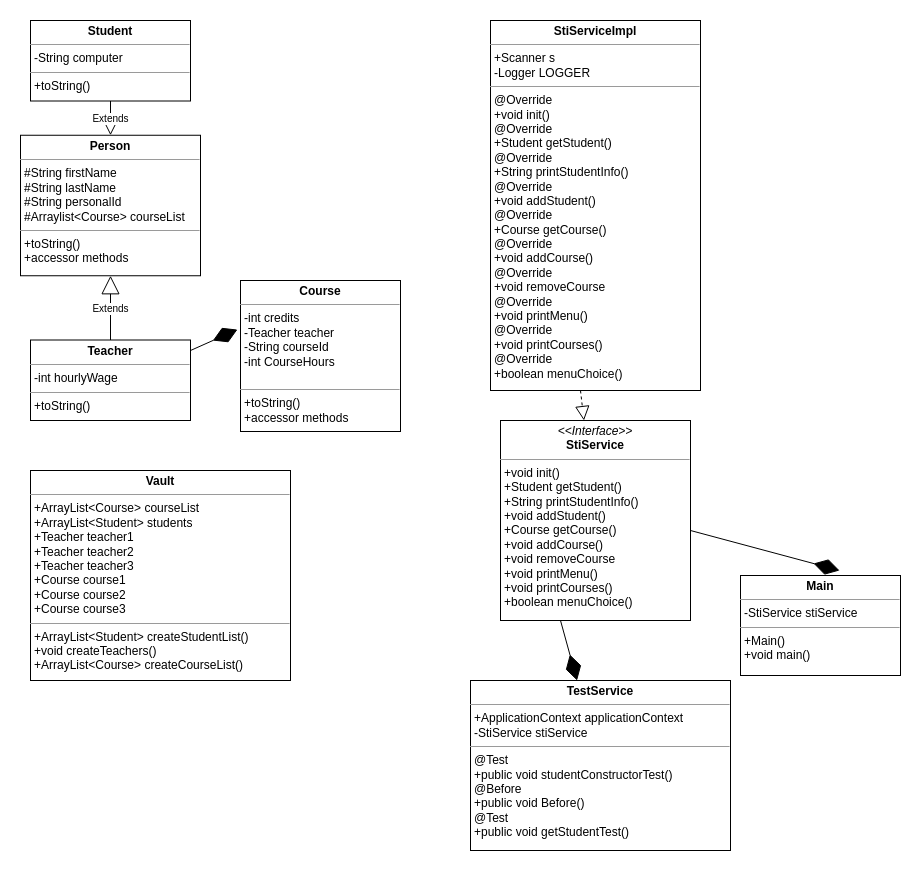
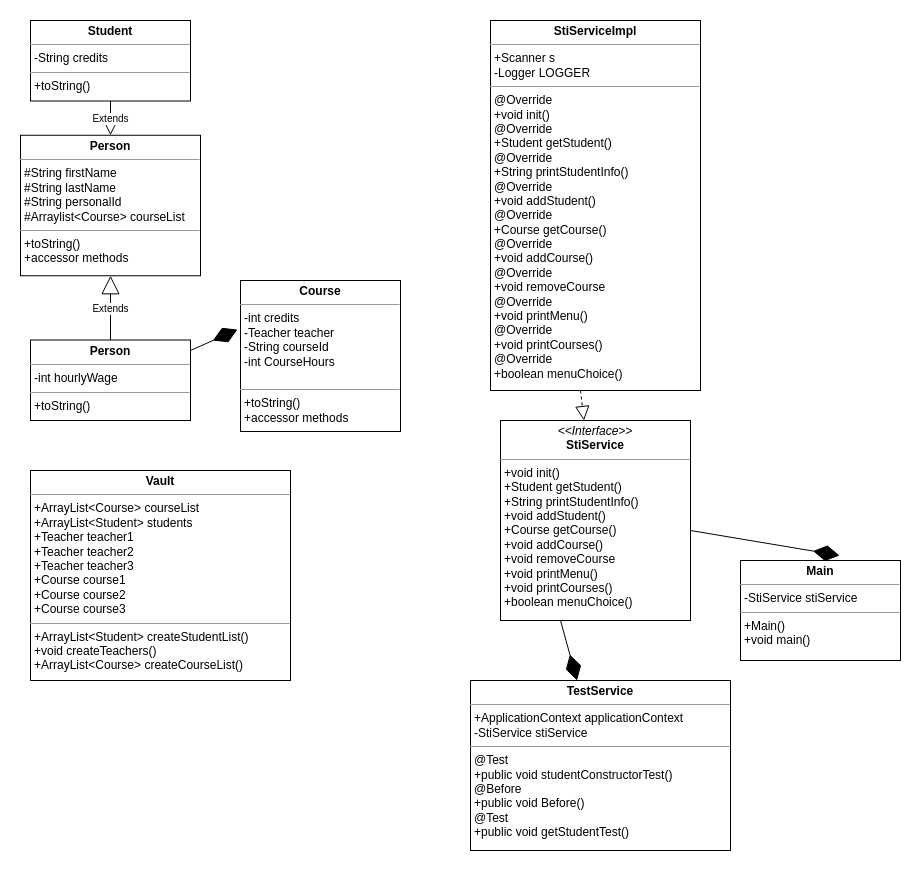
node "Student -String computer +toString()": label "Student -String computer +toString()" -> "Student -String credits +toString()"
node "Teacher -int hourlyWage +toString()": label "Teacher -int hourlyWage +toString()" -> "Person -int hourlyWage +toString()"
node "Main -StiService stiService +Main() +void main()": moved (821, 626) -> (821, 611)
